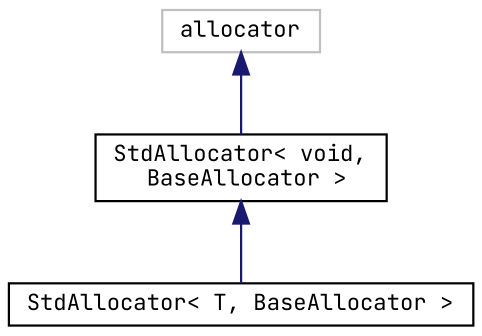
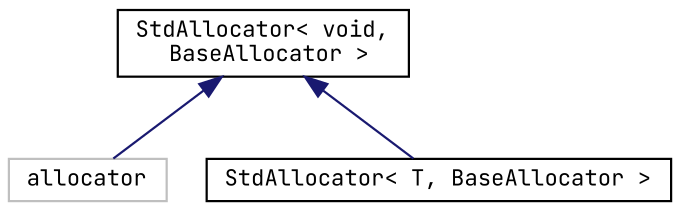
edge "StdAllocator< void, BaseAllocator >" -> "allocator": reversed
